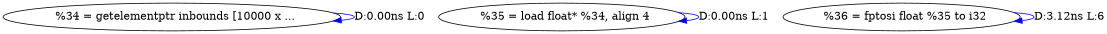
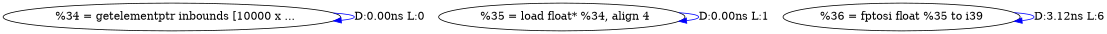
node "%36 = fptosi float %35 to i32": label "%36 = fptosi float %35 to i32" -> "%36 = fptosi float %35 to i39"
